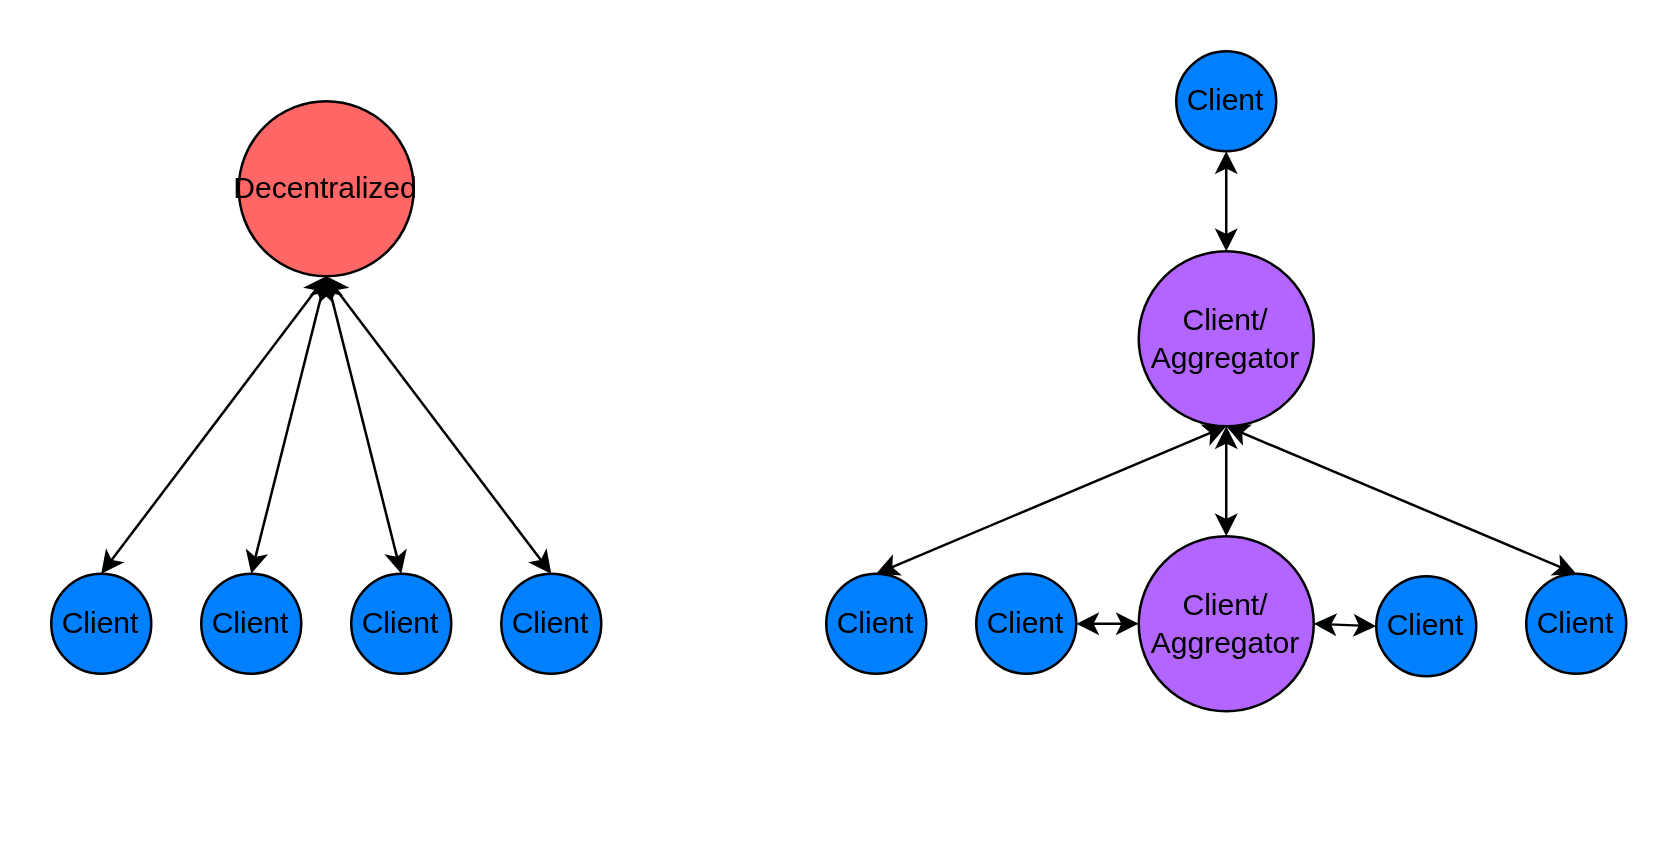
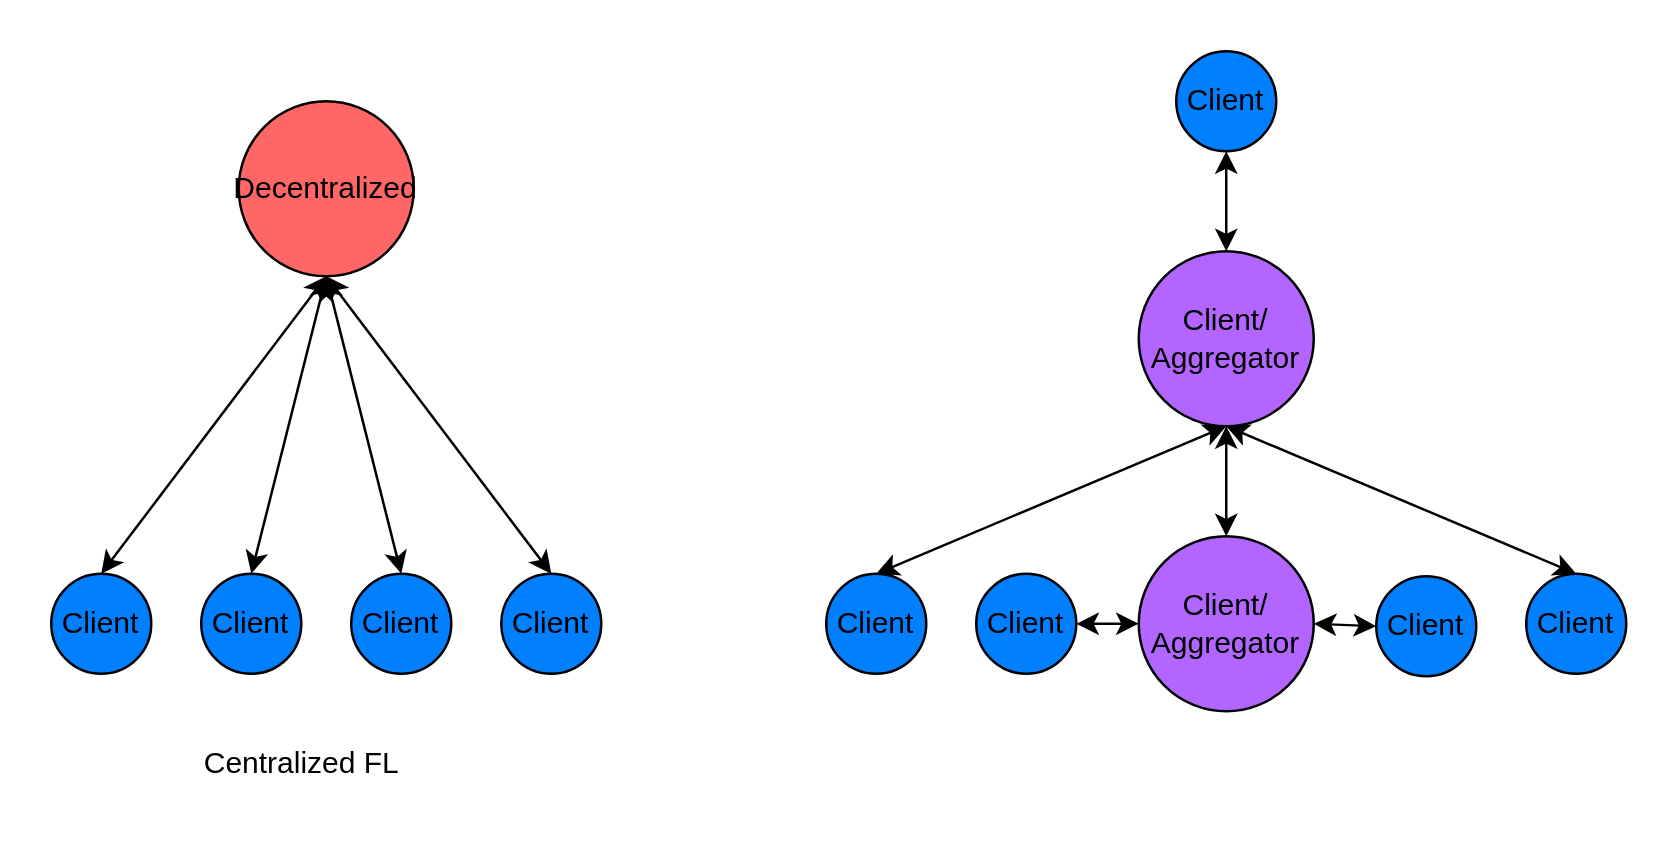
node "Centralized FL": added
